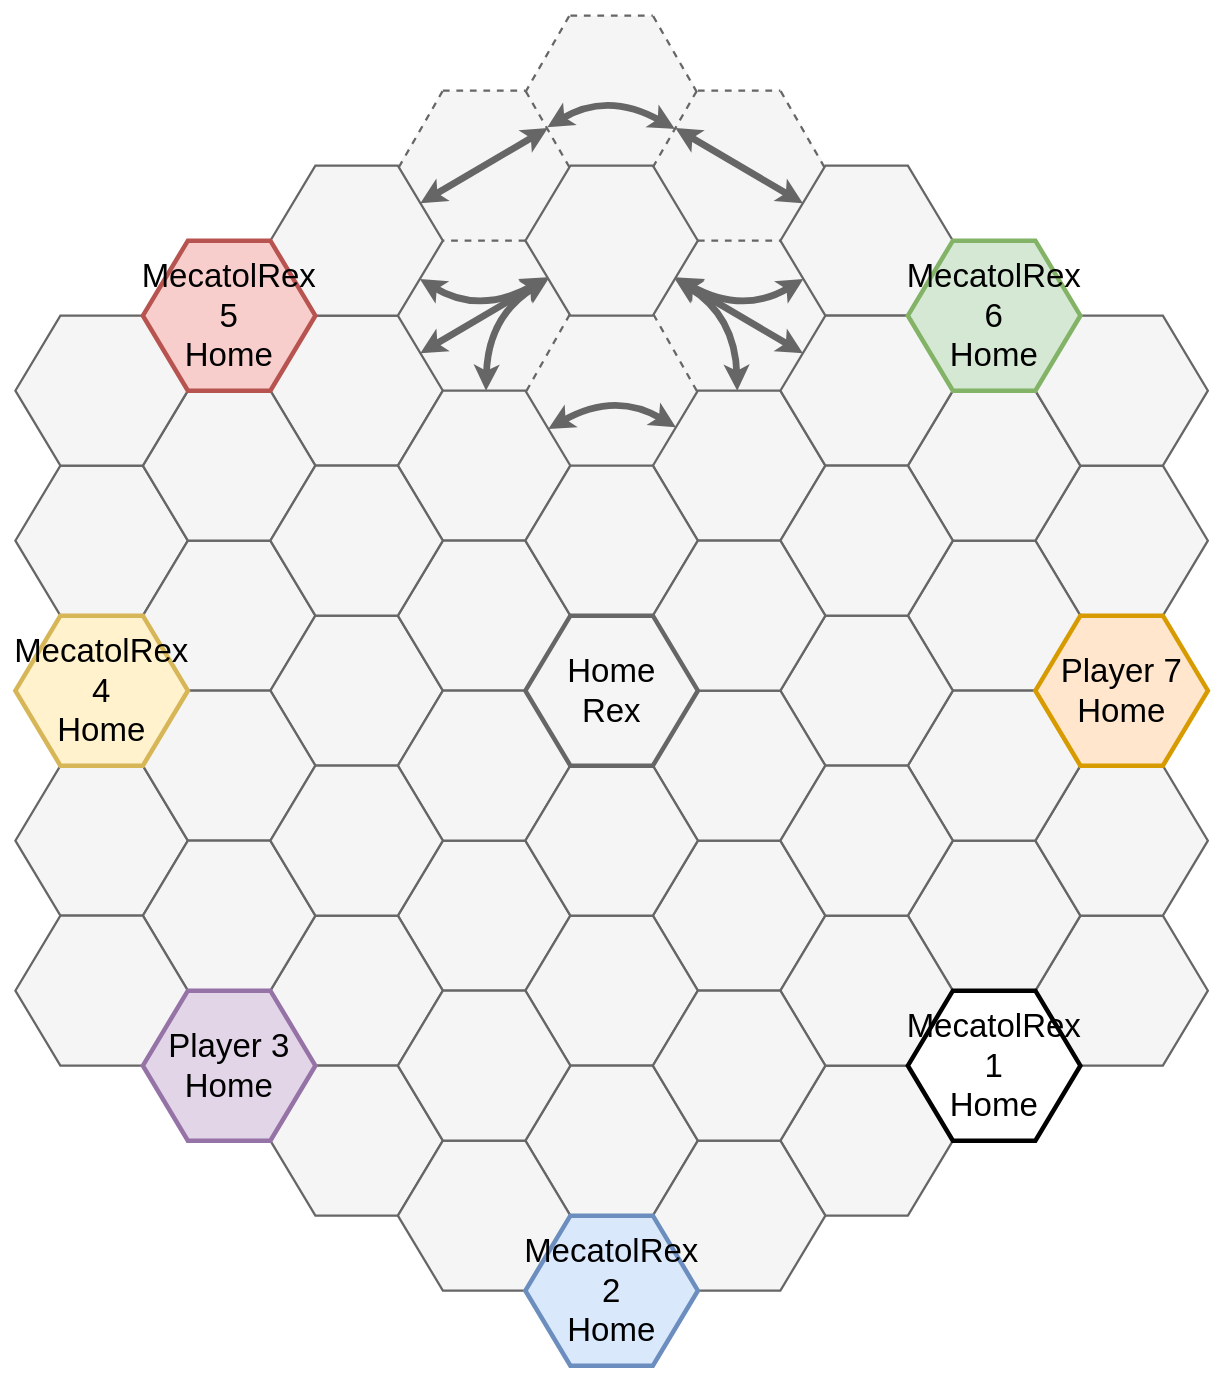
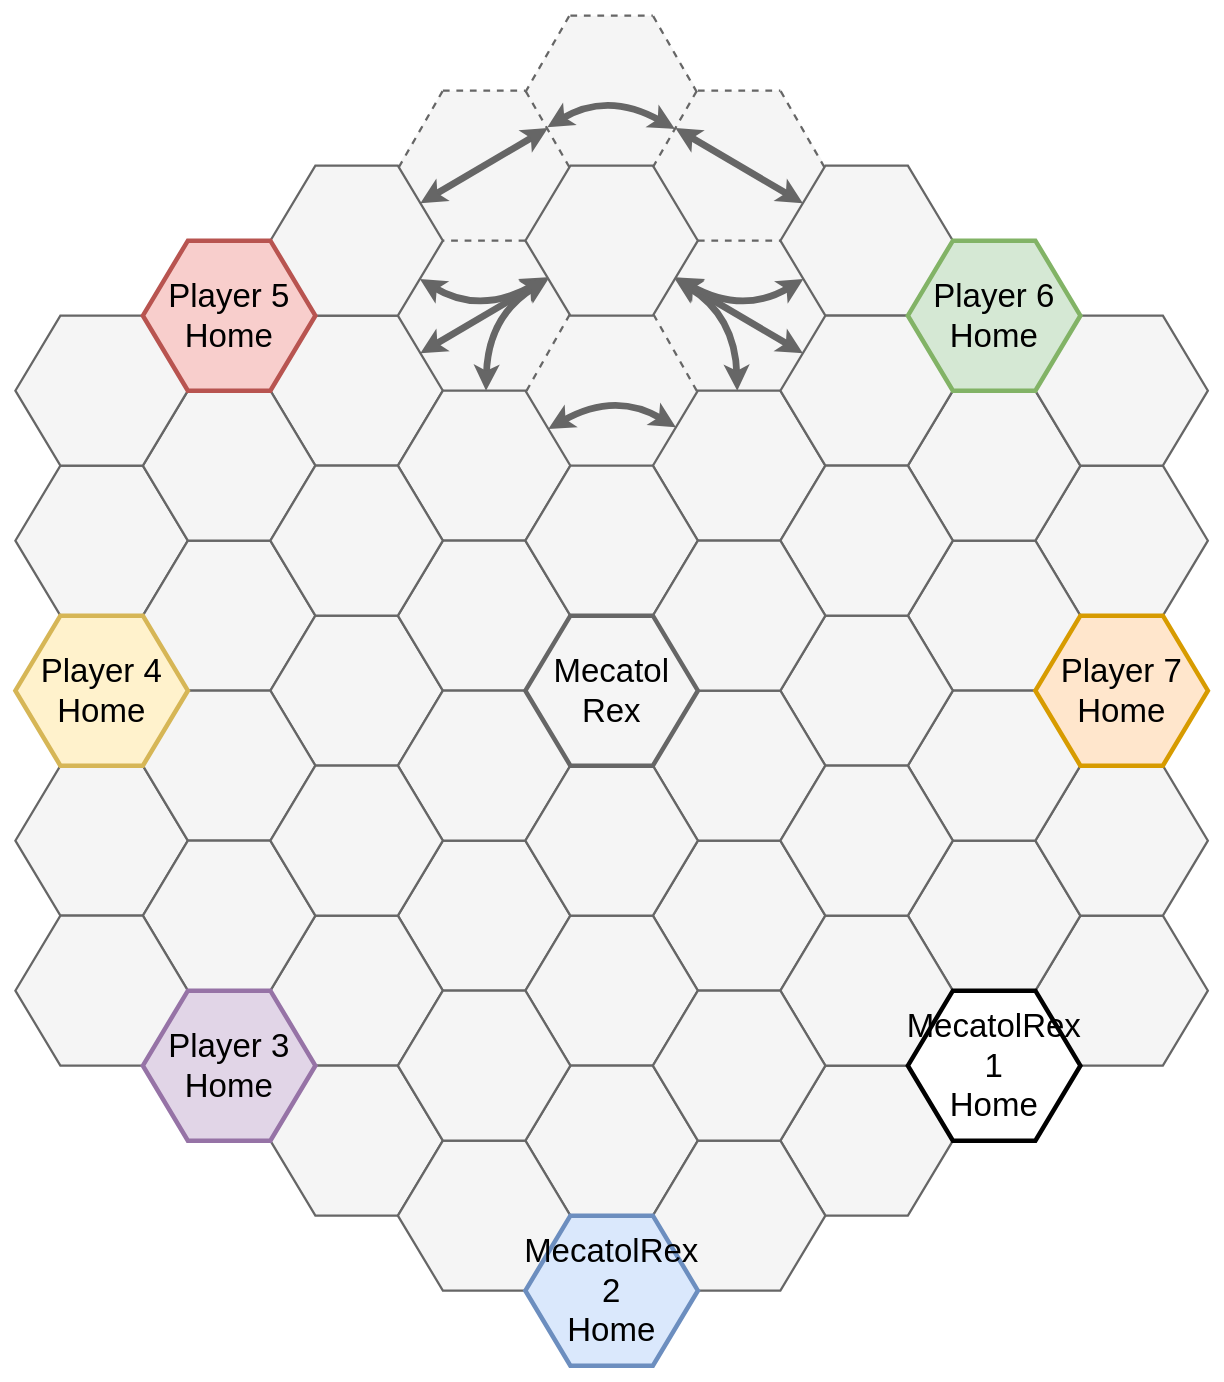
node "MecatolRex 5Home": label "MecatolRex 5Home" -> "Player 5Home"
node "MecatolRex 6Home": label "MecatolRex 6Home" -> "Player 6Home"
node "MecatolRex 4Home": label "MecatolRex 4Home" -> "Player 4Home"
node "HomeRex": label "HomeRex" -> "MecatolRex"
